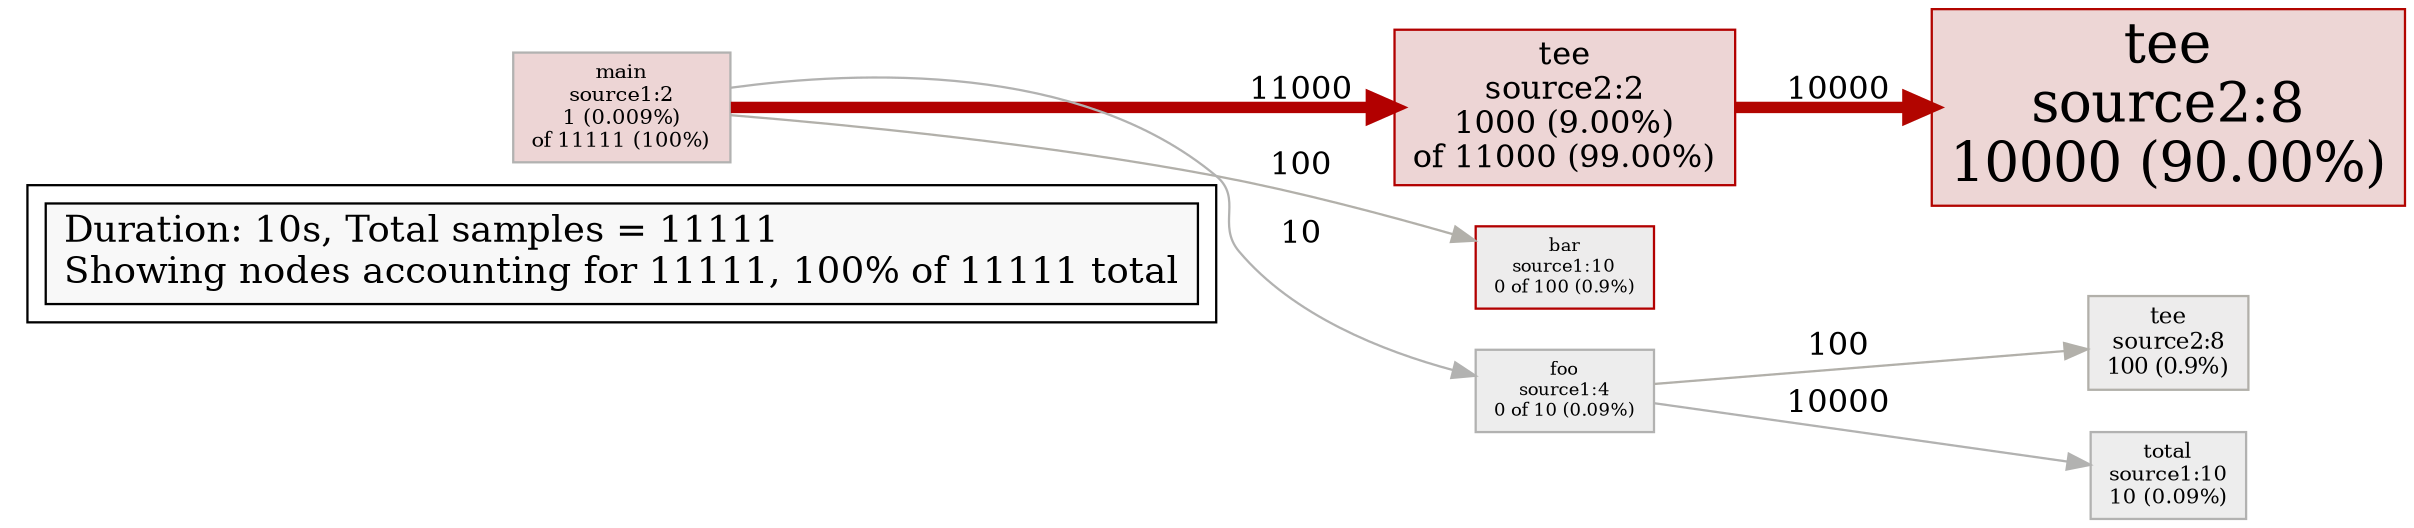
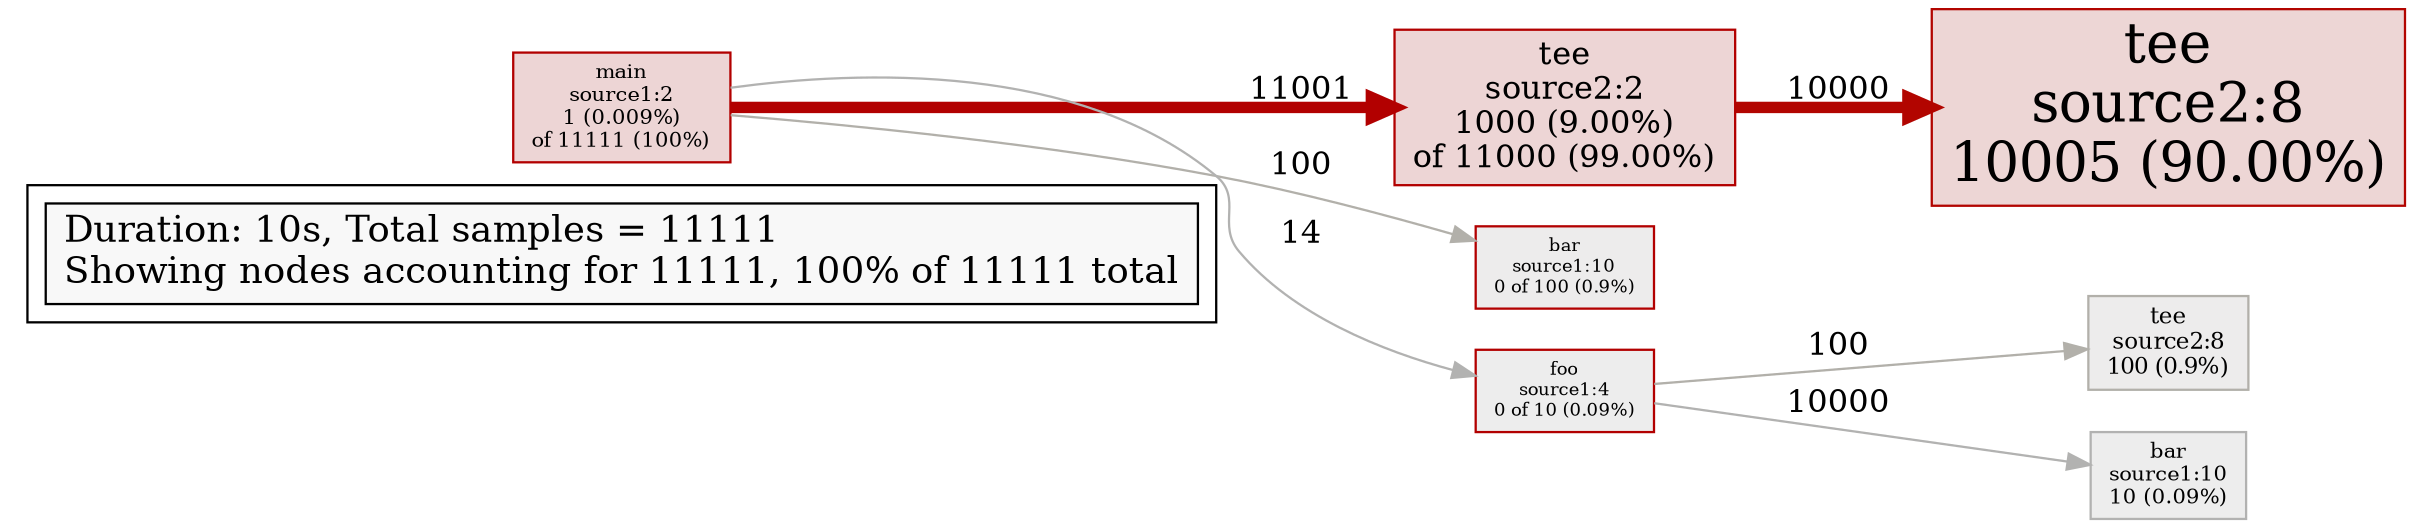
edge "main source1:2 1 (0.009%) of 11111 (100%)" -> "tee source2:2 1000 (9.00%) of 11000 (99.00%)": label " 11000" -> " 11001"
node "main source1:2 1 (0.009%) of 11111 (100%)": color #b2b2b1 -> #b20000
node "tee source2:8 10000 (90.00%)": label "tee source2:8 10000 (90.00%)" -> "tee source2:8 10005 (90.00%)"
edge "main source1:2 1 (0.009%) of 11111 (100%)" -> "foo source1:4 0 of 10 (0.09%)": label " 10" -> " 14"
node "foo source1:4 0 of 10 (0.09%)": color #b2b2b1 -> #b20000
node "total source1:10 10 (0.09%)": label "total source1:10 10 (0.09%)" -> "bar source1:10 10 (0.09%)"
